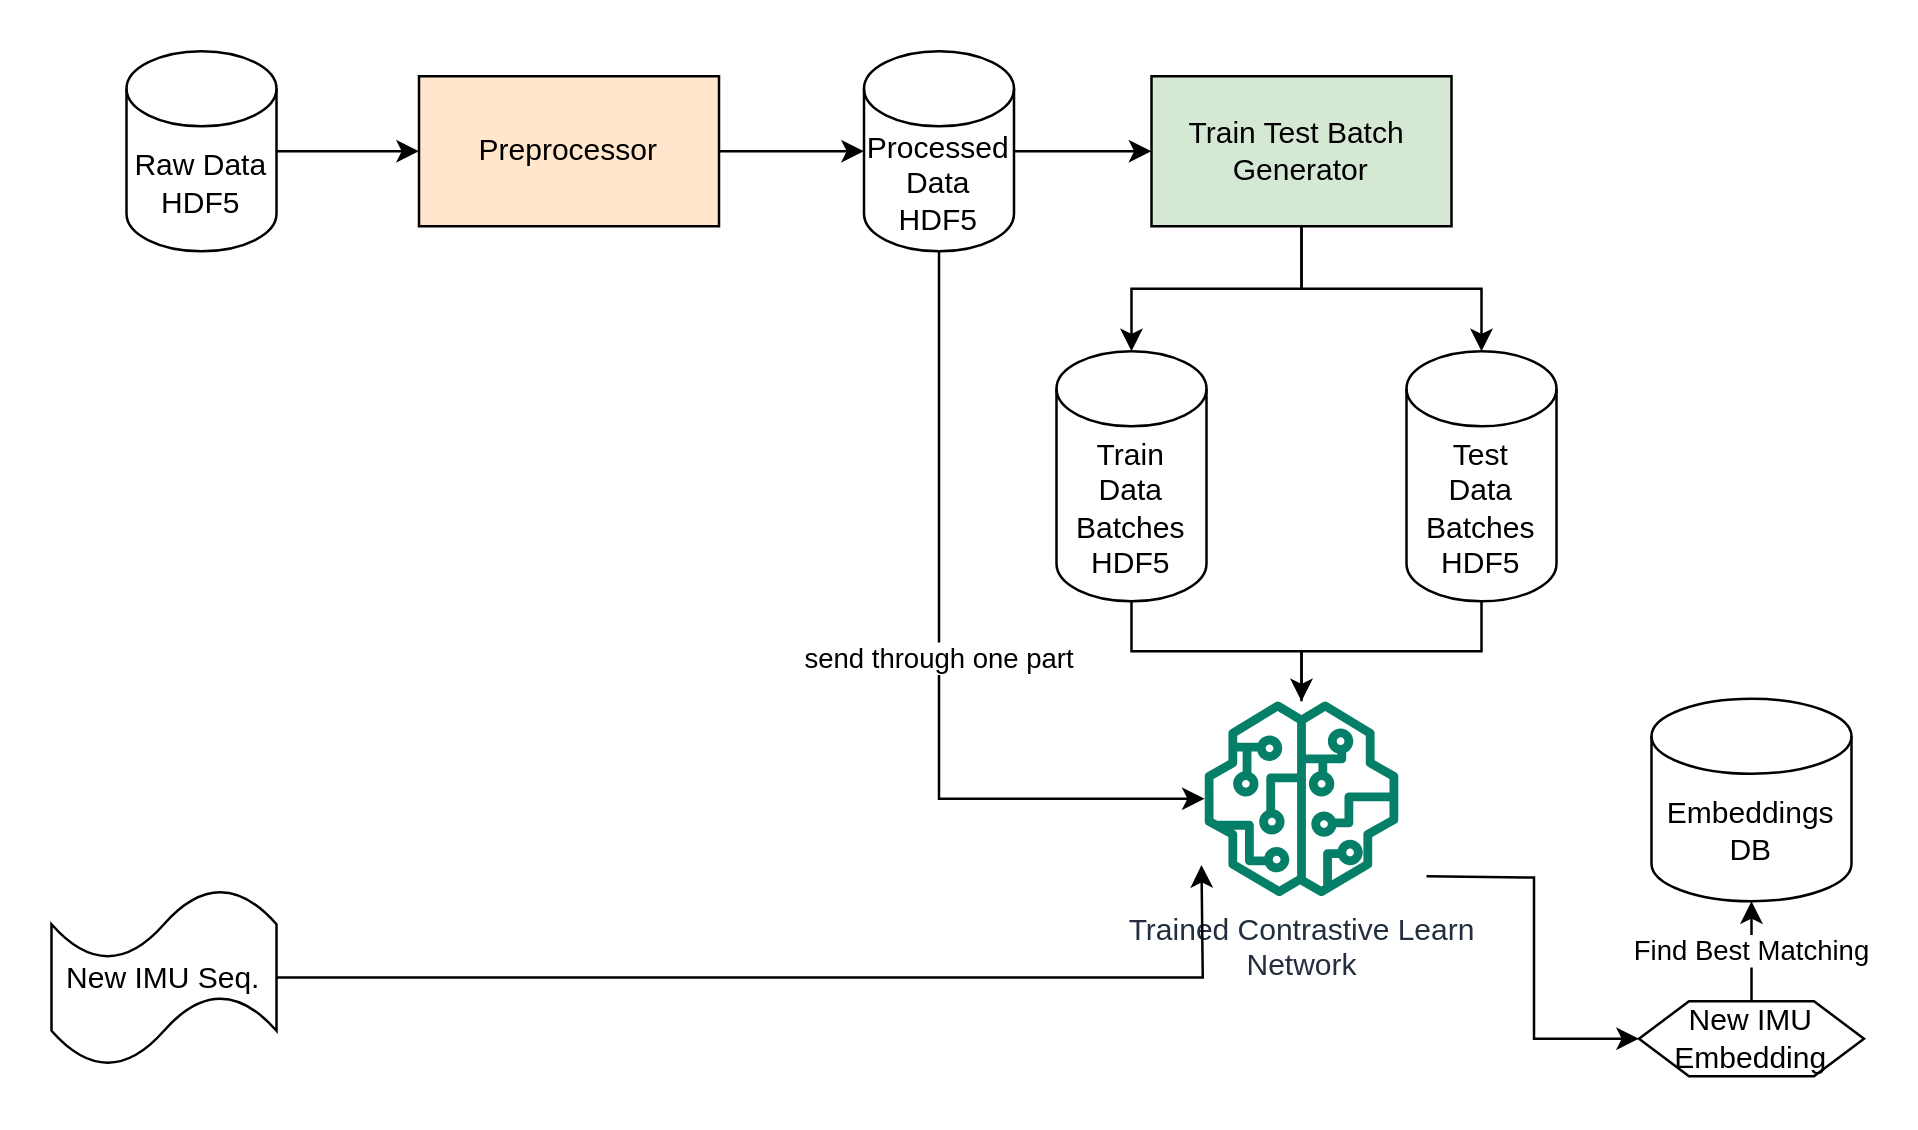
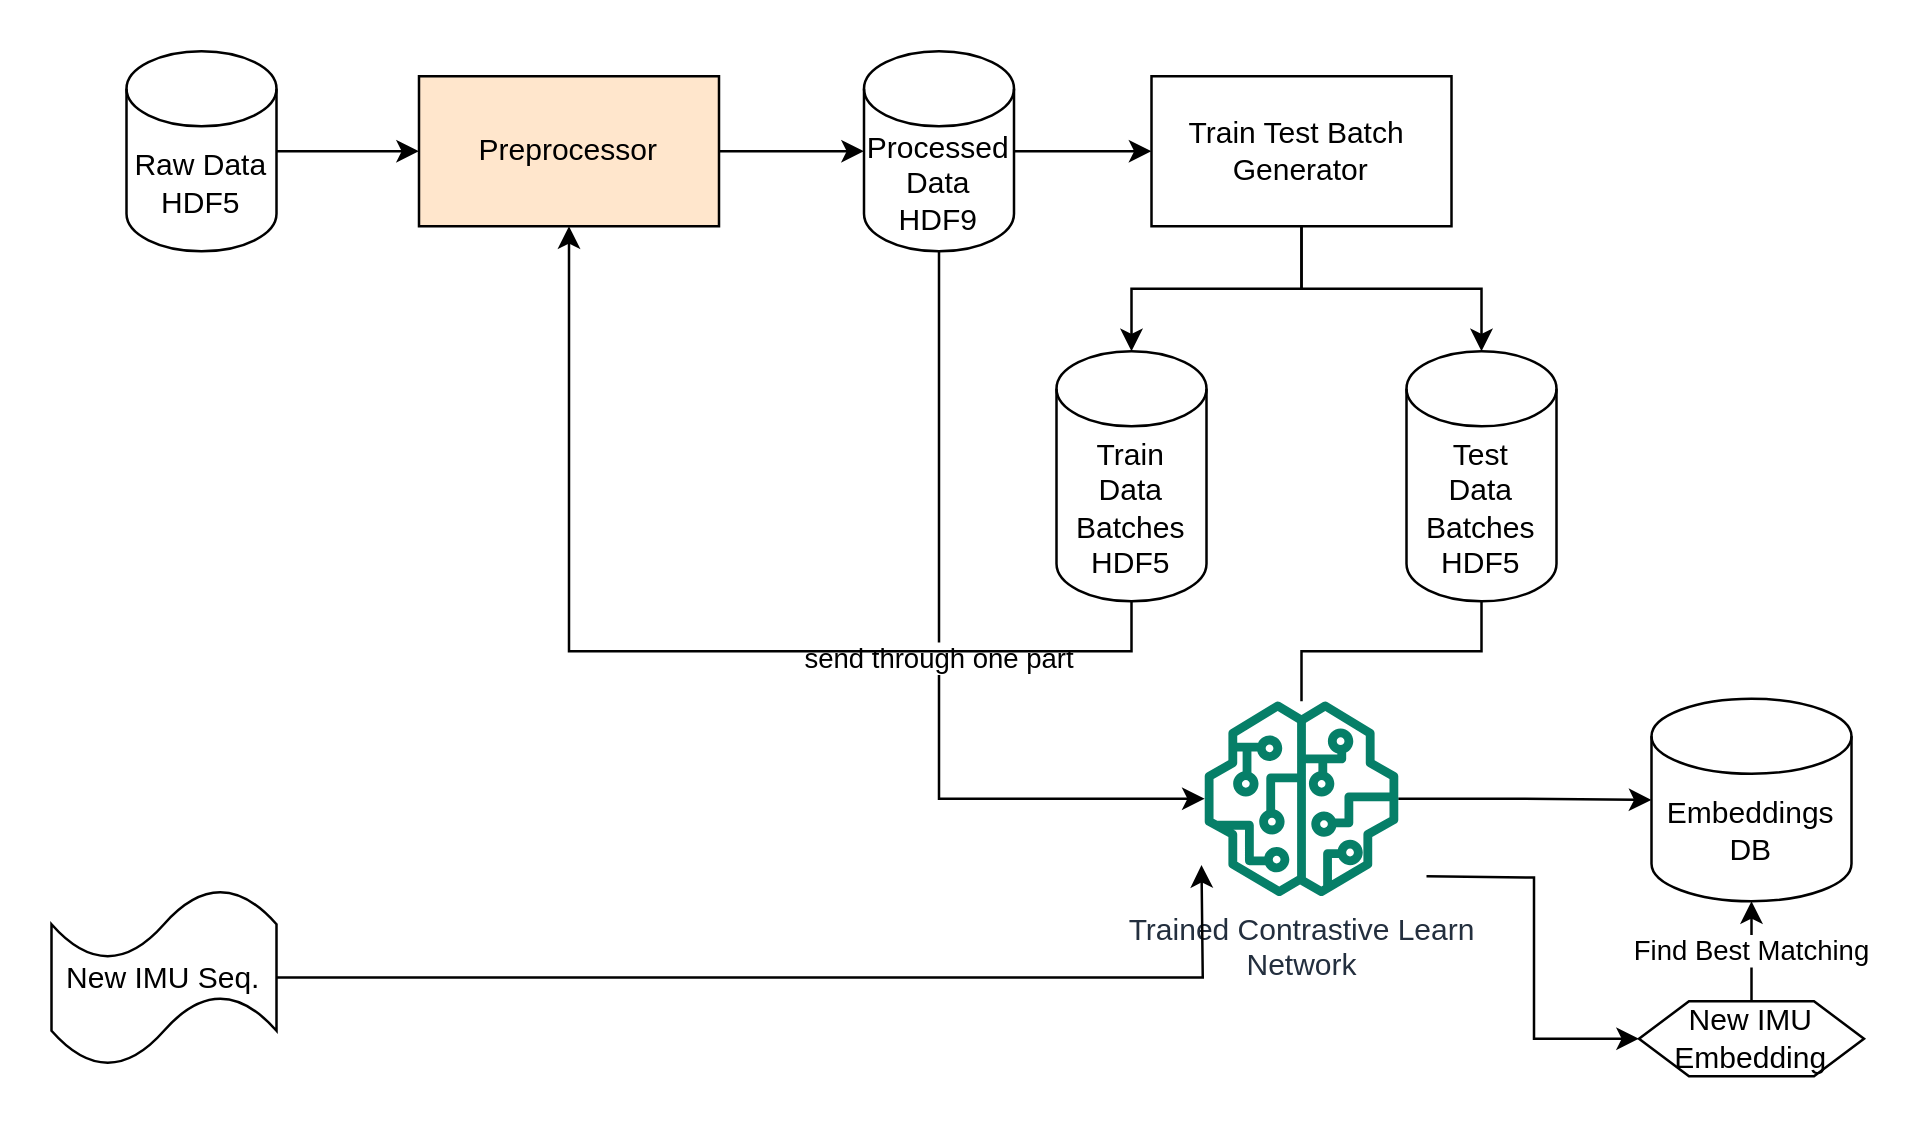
node "Train Test Batch Generator": fillcolor #d5e8d4 -> #ffffff
node "Processed Data HDF5": label "Processed Data HDF5" -> "Processed Data HDF9"
edge "Train Data Batches HDF5" -> "Trained Contrastive Learn Network": now "Train Data Batches HDF5" -> "Preprocessor"
edge "Trained Contrastive Learn Network" -> "Embeddings DB": added
